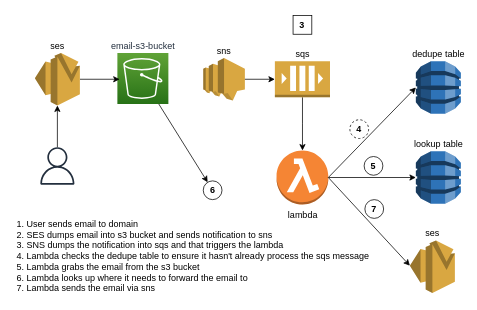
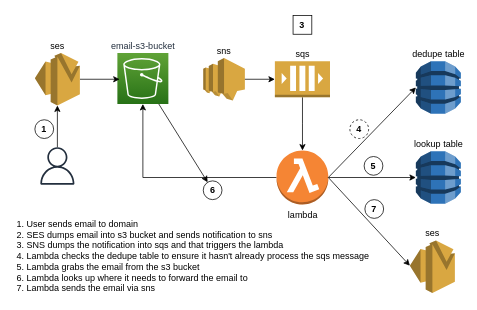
node "1": added
edge "lambda" -> "email-s3-bucket": added
